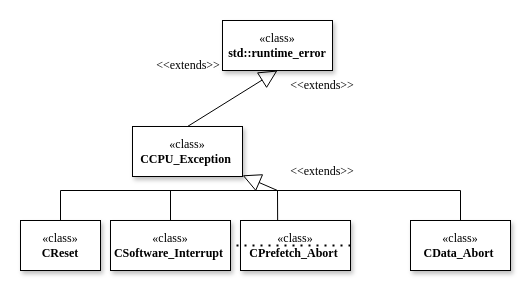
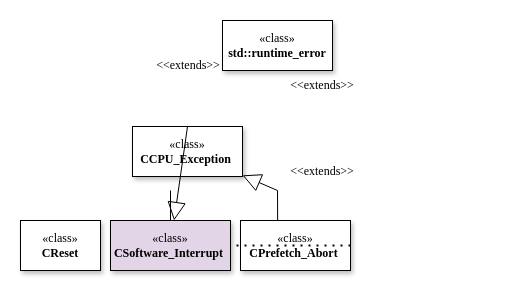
edge "«class» CCPU_Exception" -> "«class» std::runtime_error": now "«class» CCPU_Exception" -> "«class» CSoftware_Interrupt"
edge "«class» CReset" -- "«class» CData_Abort": removed
node "«class» CSoftware_Interrupt": fillcolor #ffffff -> #e1d5e7
node "«class» CData_Abort": removed
